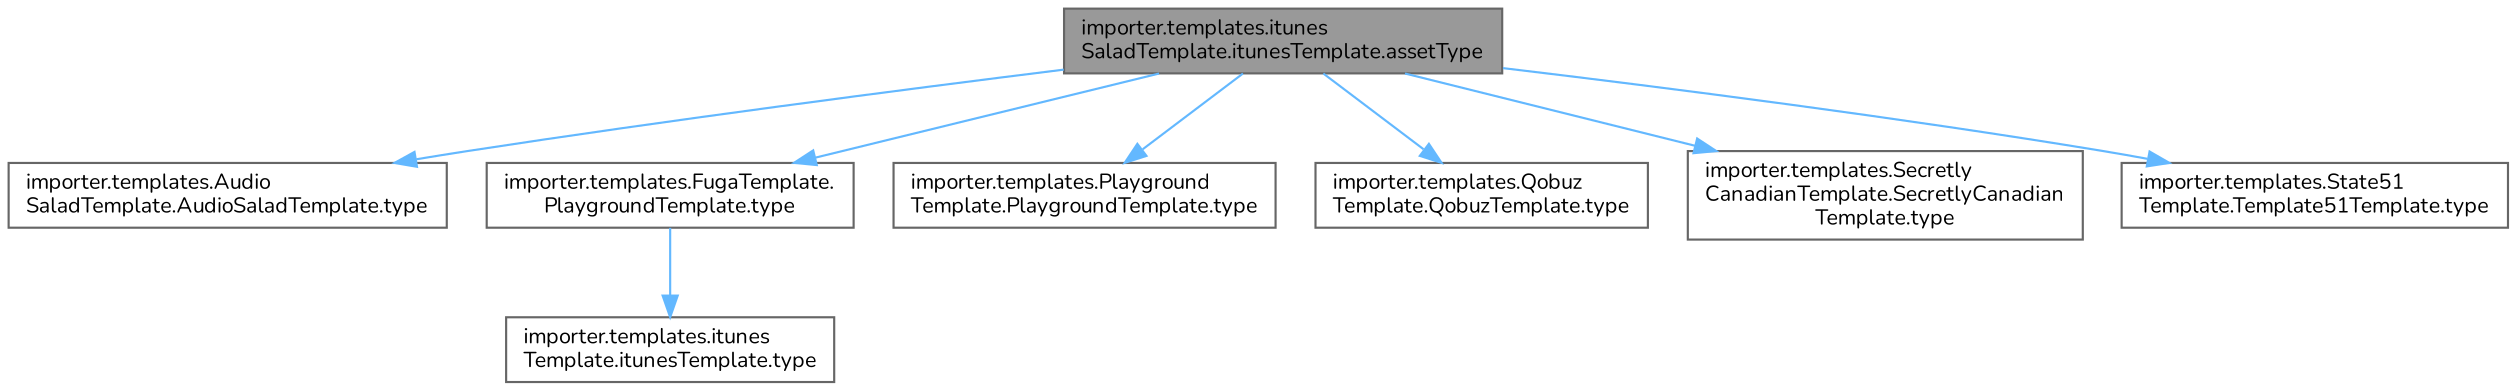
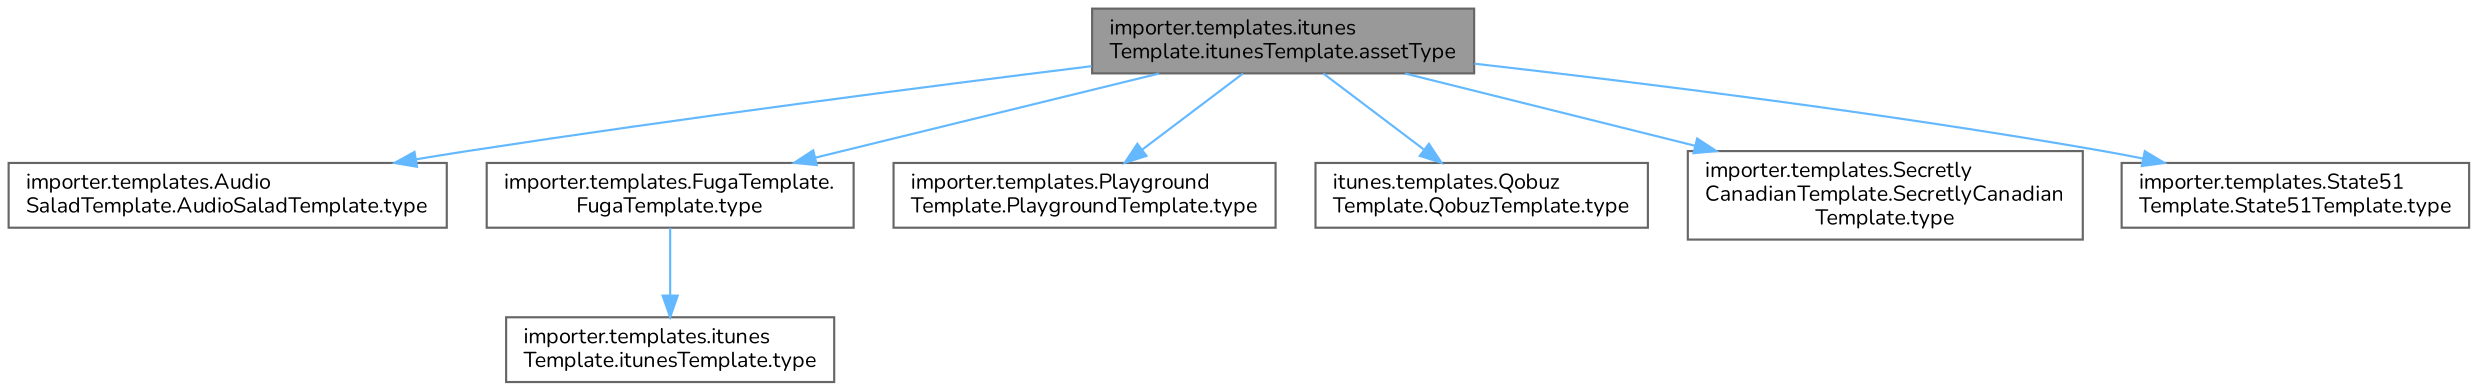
node "importer.templates.itunes SaladTemplate.itunesTemplate.assetType": label "importer.templates.itunes SaladTemplate.itunesTemplate.assetType" -> "importer.templates.itunes Template.itunesTemplate.assetType"
node "importer.templates.FugaTemplate. PlaygroundTemplate.type": label "importer.templates.FugaTemplate. PlaygroundTemplate.type" -> "importer.templates.FugaTemplate. FugaTemplate.type"
node "importer.templates.Qobuz Template.QobuzTemplate.type": label "importer.templates.Qobuz Template.QobuzTemplate.type" -> "itunes.templates.Qobuz Template.QobuzTemplate.type"
node "importer.templates.State51 Template.Template51Template.type": label "importer.templates.State51 Template.Template51Template.type" -> "importer.templates.State51 Template.State51Template.type"
